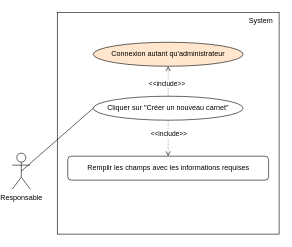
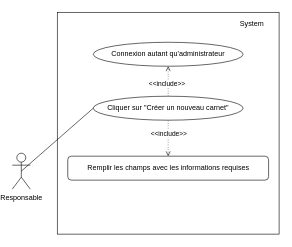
node "System": moved (261, 21) -> (252, 24)
node "Connexion autant qu'administrateur": fillcolor #ffe6cc -> #ffffff
